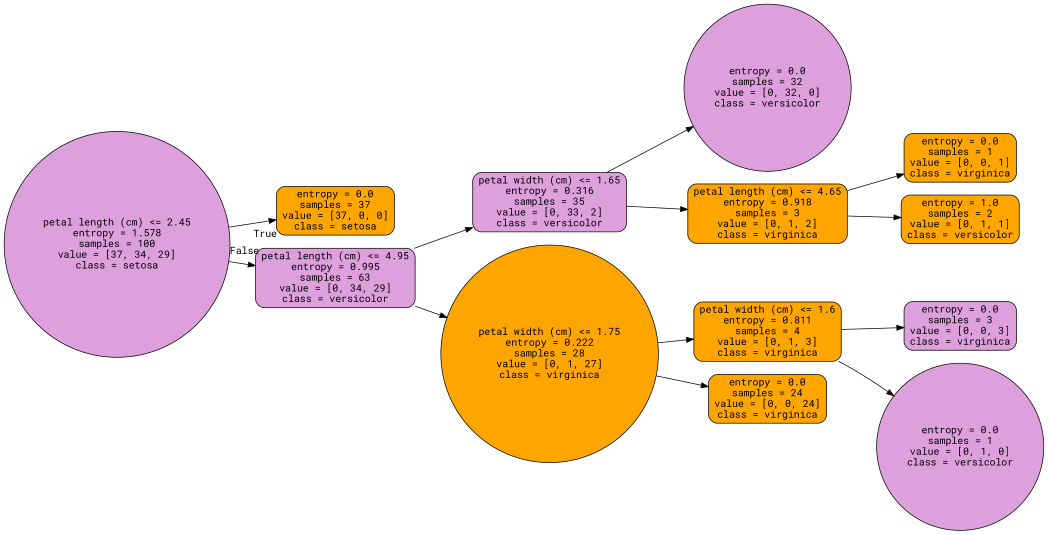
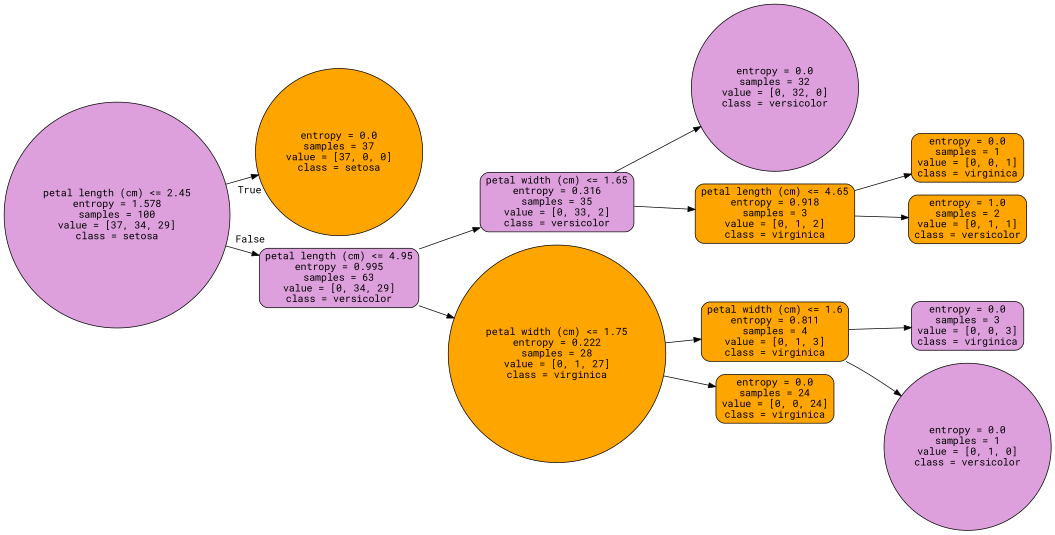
node "entropy = 0.0 samples = 37 value = [37, 0, 0] class = setosa": shape box -> circle
